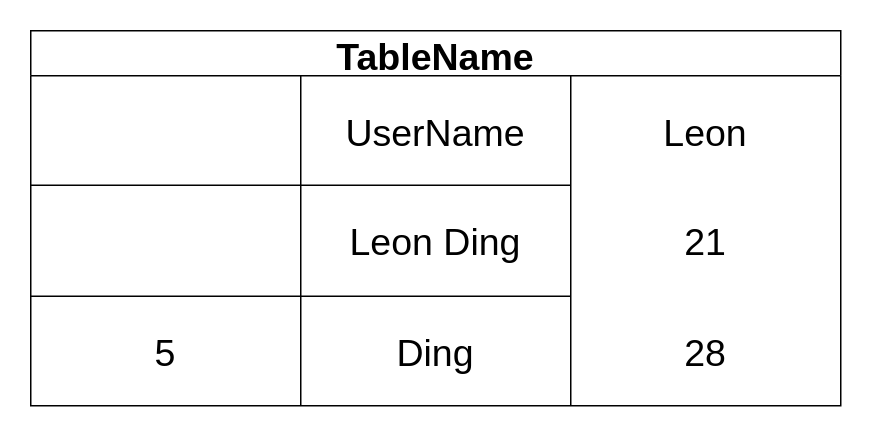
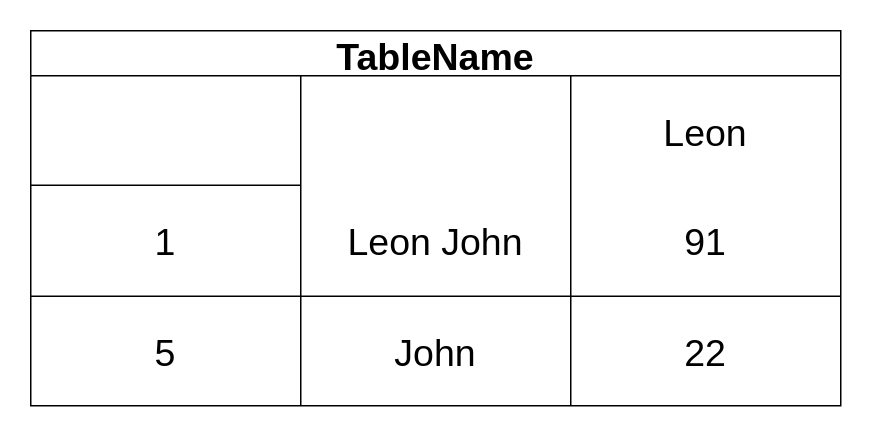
node "UserName": removed
node "1": added
node "Leon Ding": label "Leon Ding" -> "Leon John"
node "21": label "21" -> "91"
node "Ding": label "Ding" -> "John"
node "28": label "28" -> "22"
